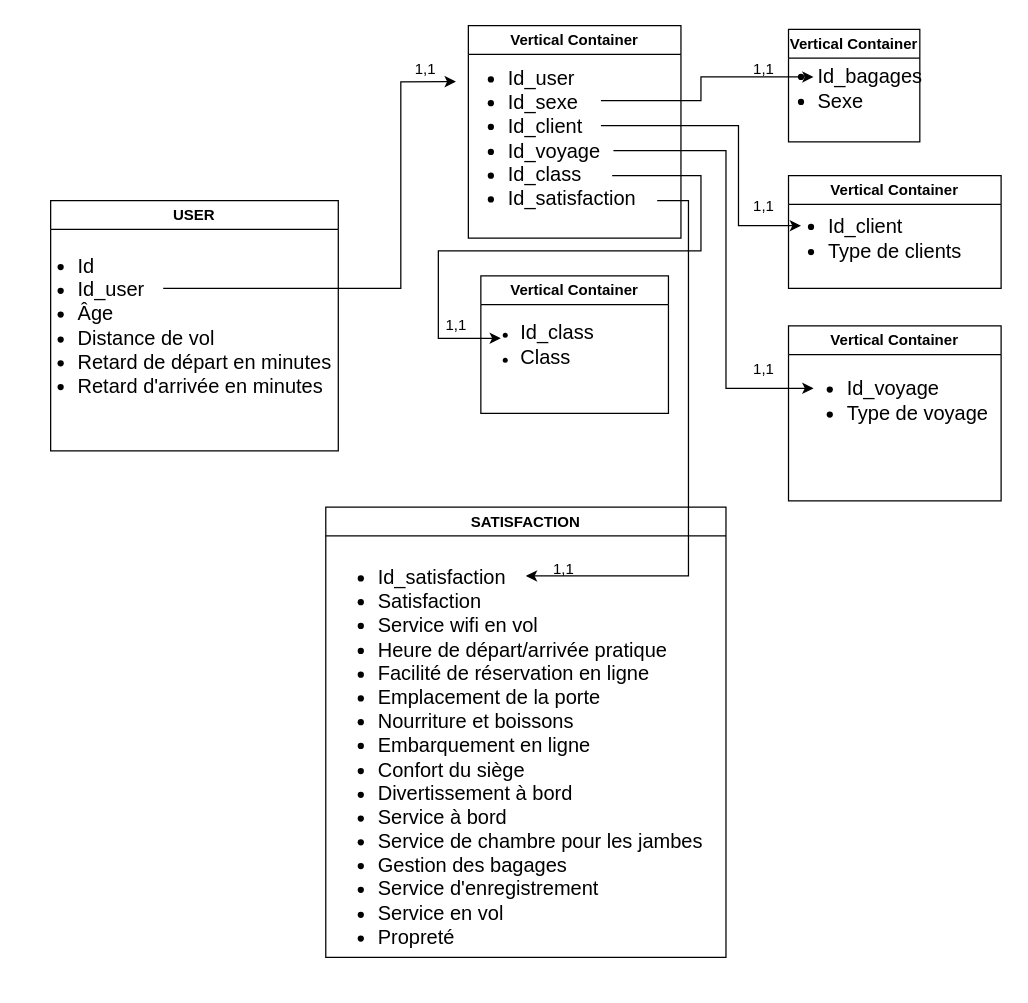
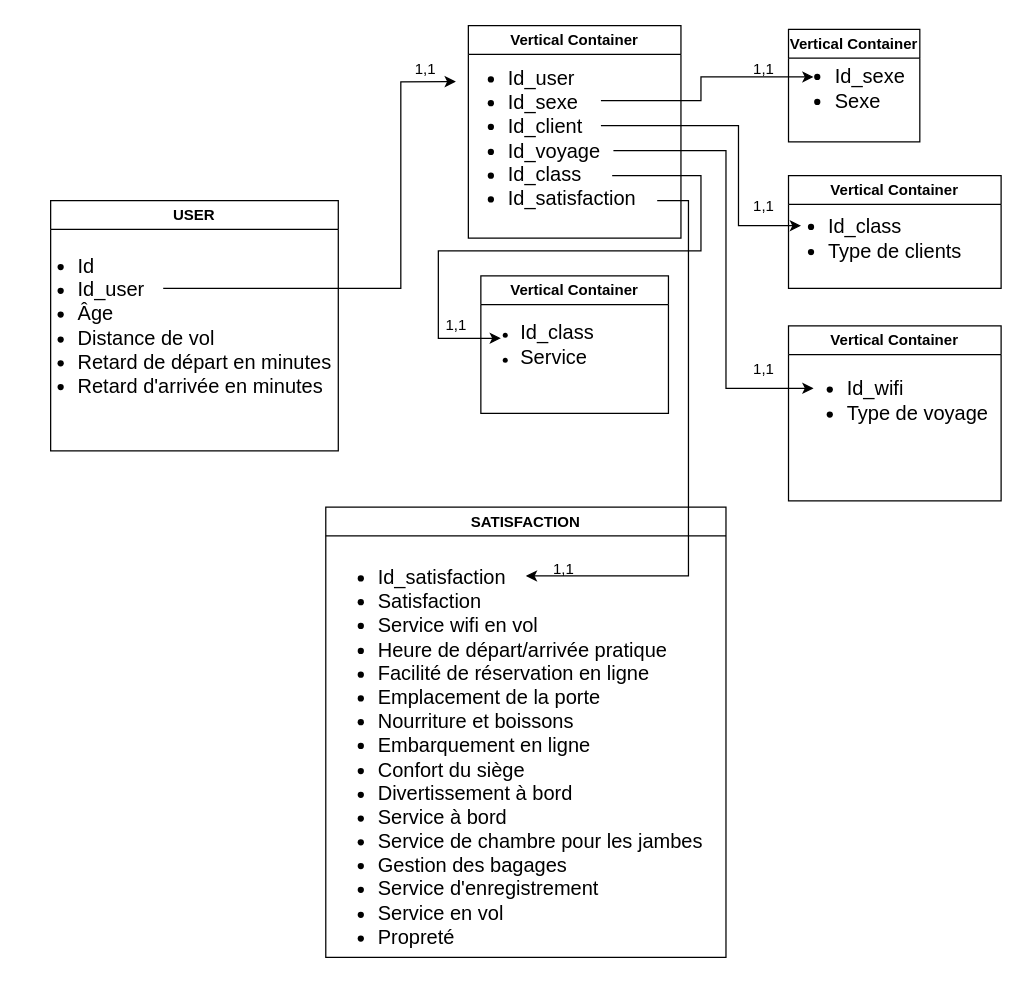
node "Id_bagages Sexe": label "Id_bagages Sexe" -> "Id_sexe Sexe"
node "Id_client Type de clients": label "Id_client Type de clients" -> "Id_class Type de clients"
node "Id_class Class": label "Id_class Class" -> "Id_class Service"
node "Id_voyage Type de voyage": label "Id_voyage Type de voyage" -> "Id_wifi Type de voyage"
